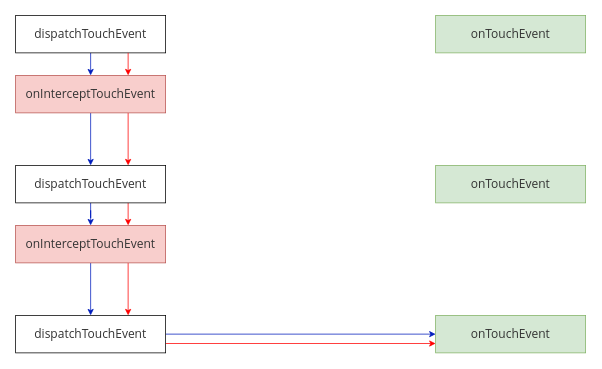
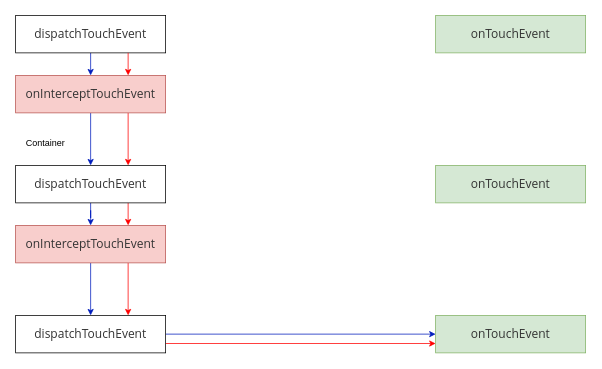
node "Container": added
